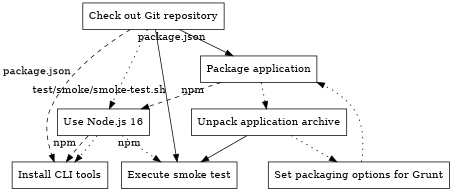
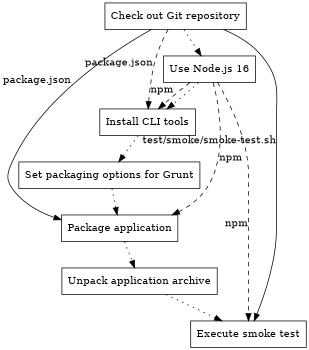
edge "Package application" -> "Use Node.js 16": reversed
edge "Use Node.js 16" -> "Execute smoke test": style dotted -> dashed
edge "Unpack application archive" -> "Execute smoke test": style solid -> dotted
edge "Unpack application archive" -> "Set packaging options for Grunt": now "Install CLI tools" -> "Set packaging options for Grunt"
